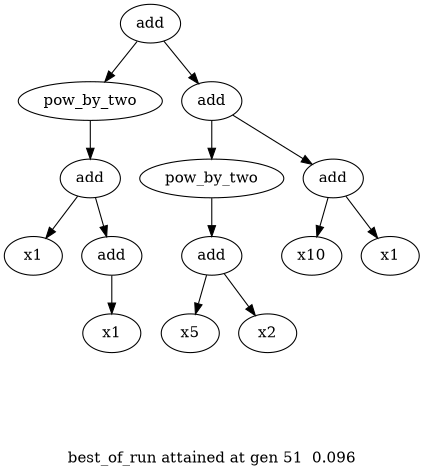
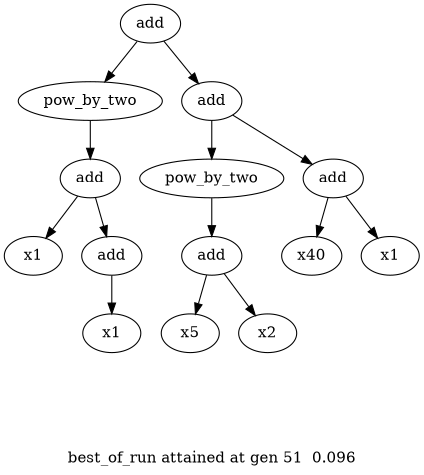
node "x10": label "x10" -> "x40"
